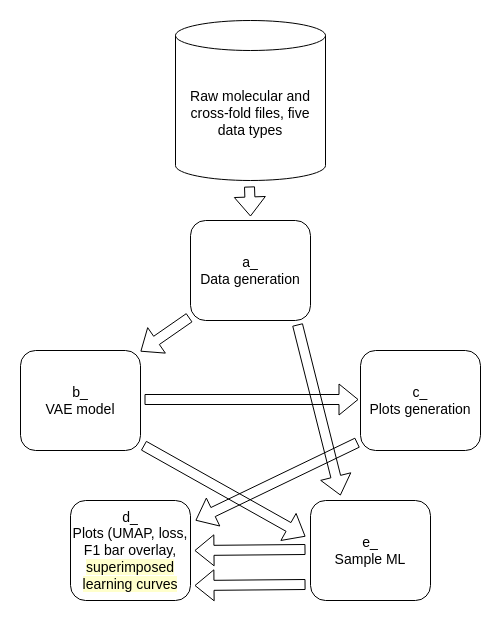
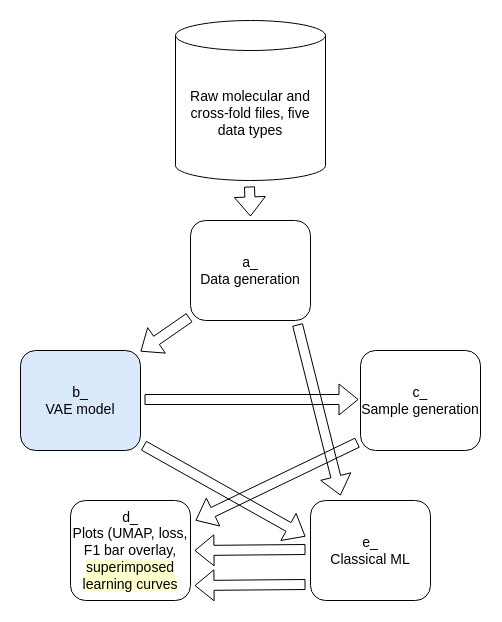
node "b_ VAE model": fillcolor #ffffff -> #dae8fc
node "c_ Plots generation": label "c_ Plots generation" -> "c_ Sample generation"
node "e_ Sample ML": label "e_ Sample ML" -> "e_ Classical ML"
